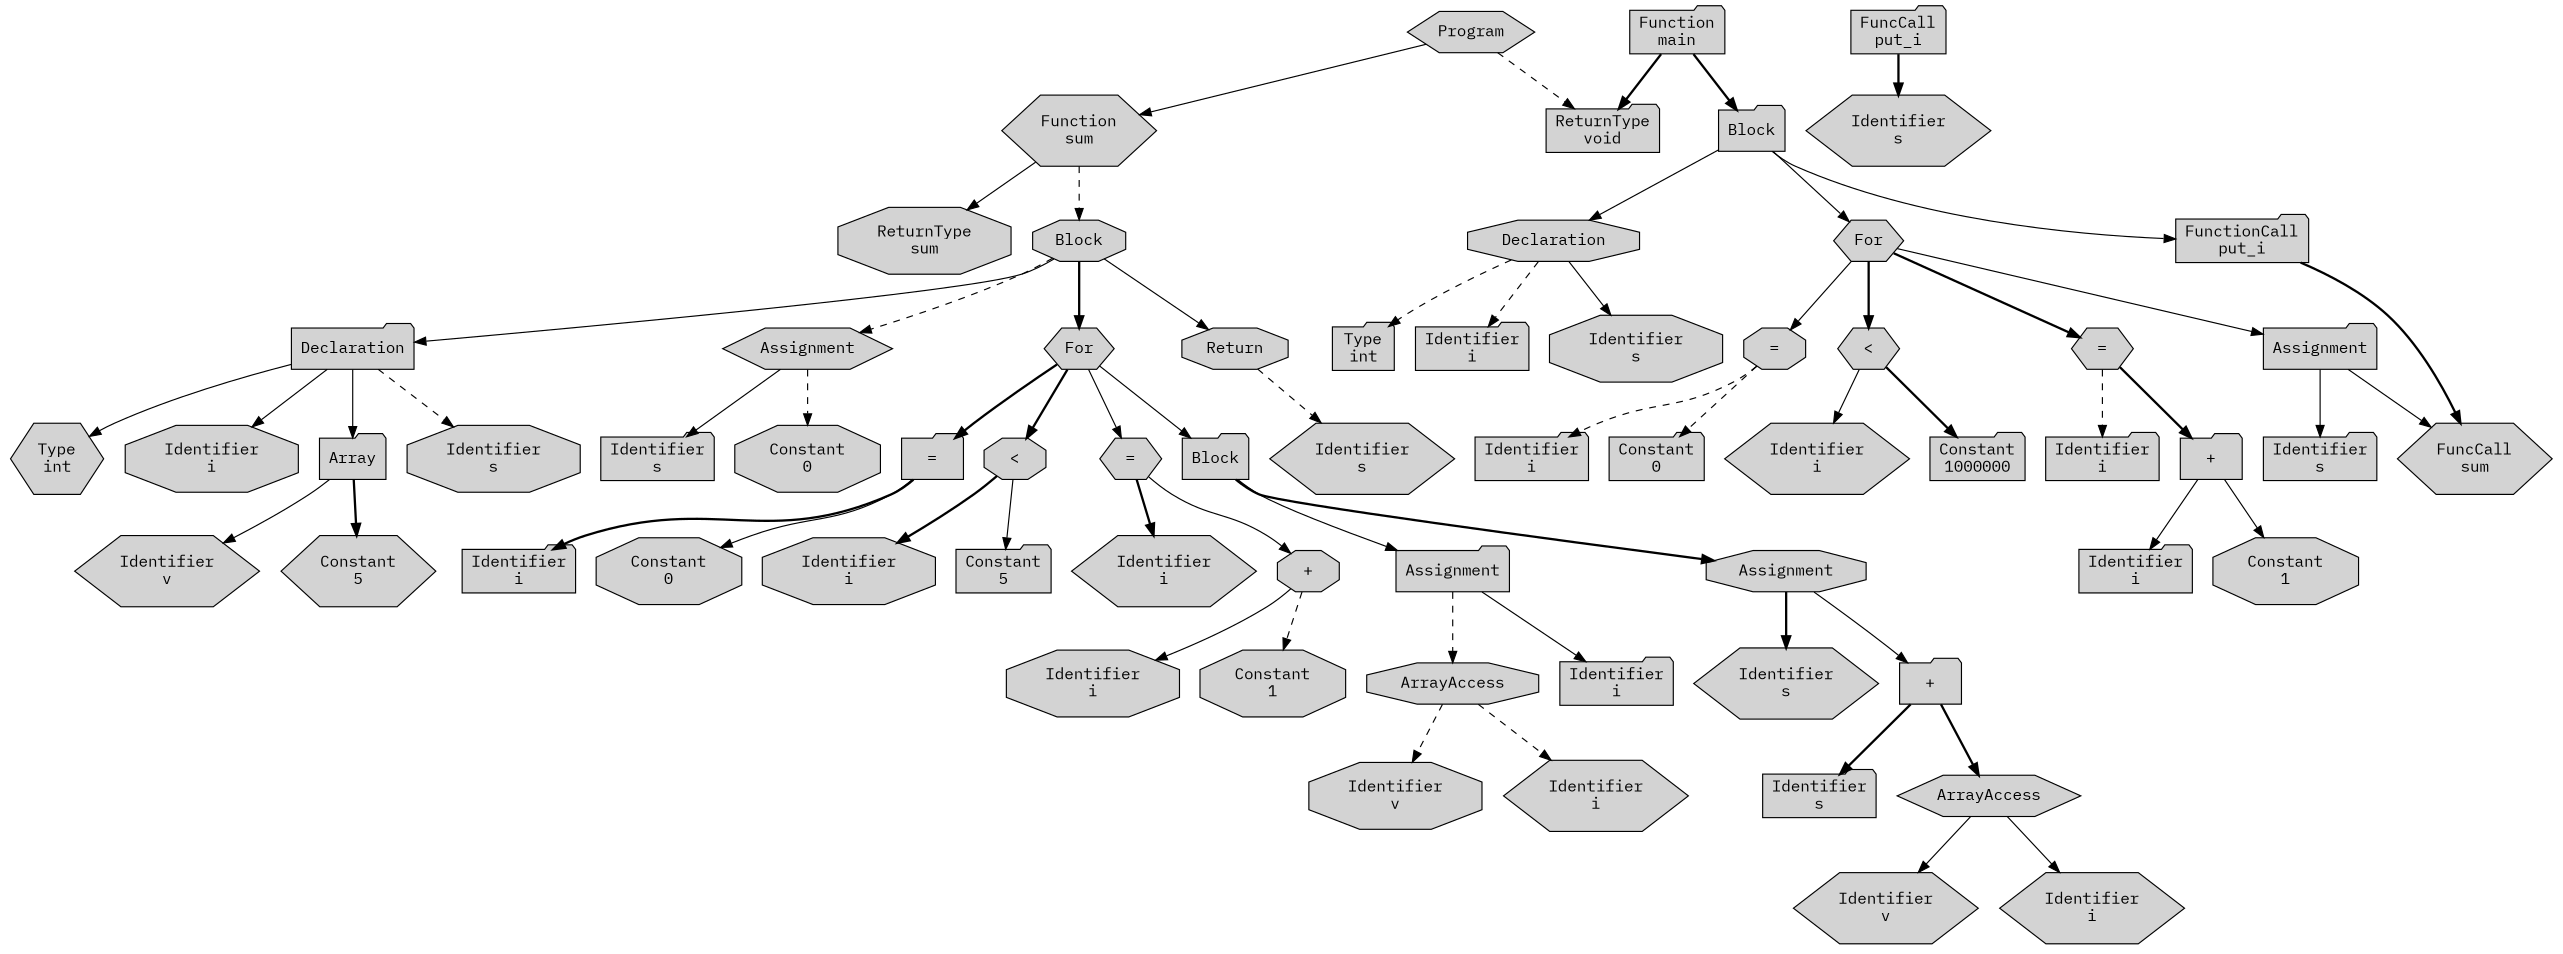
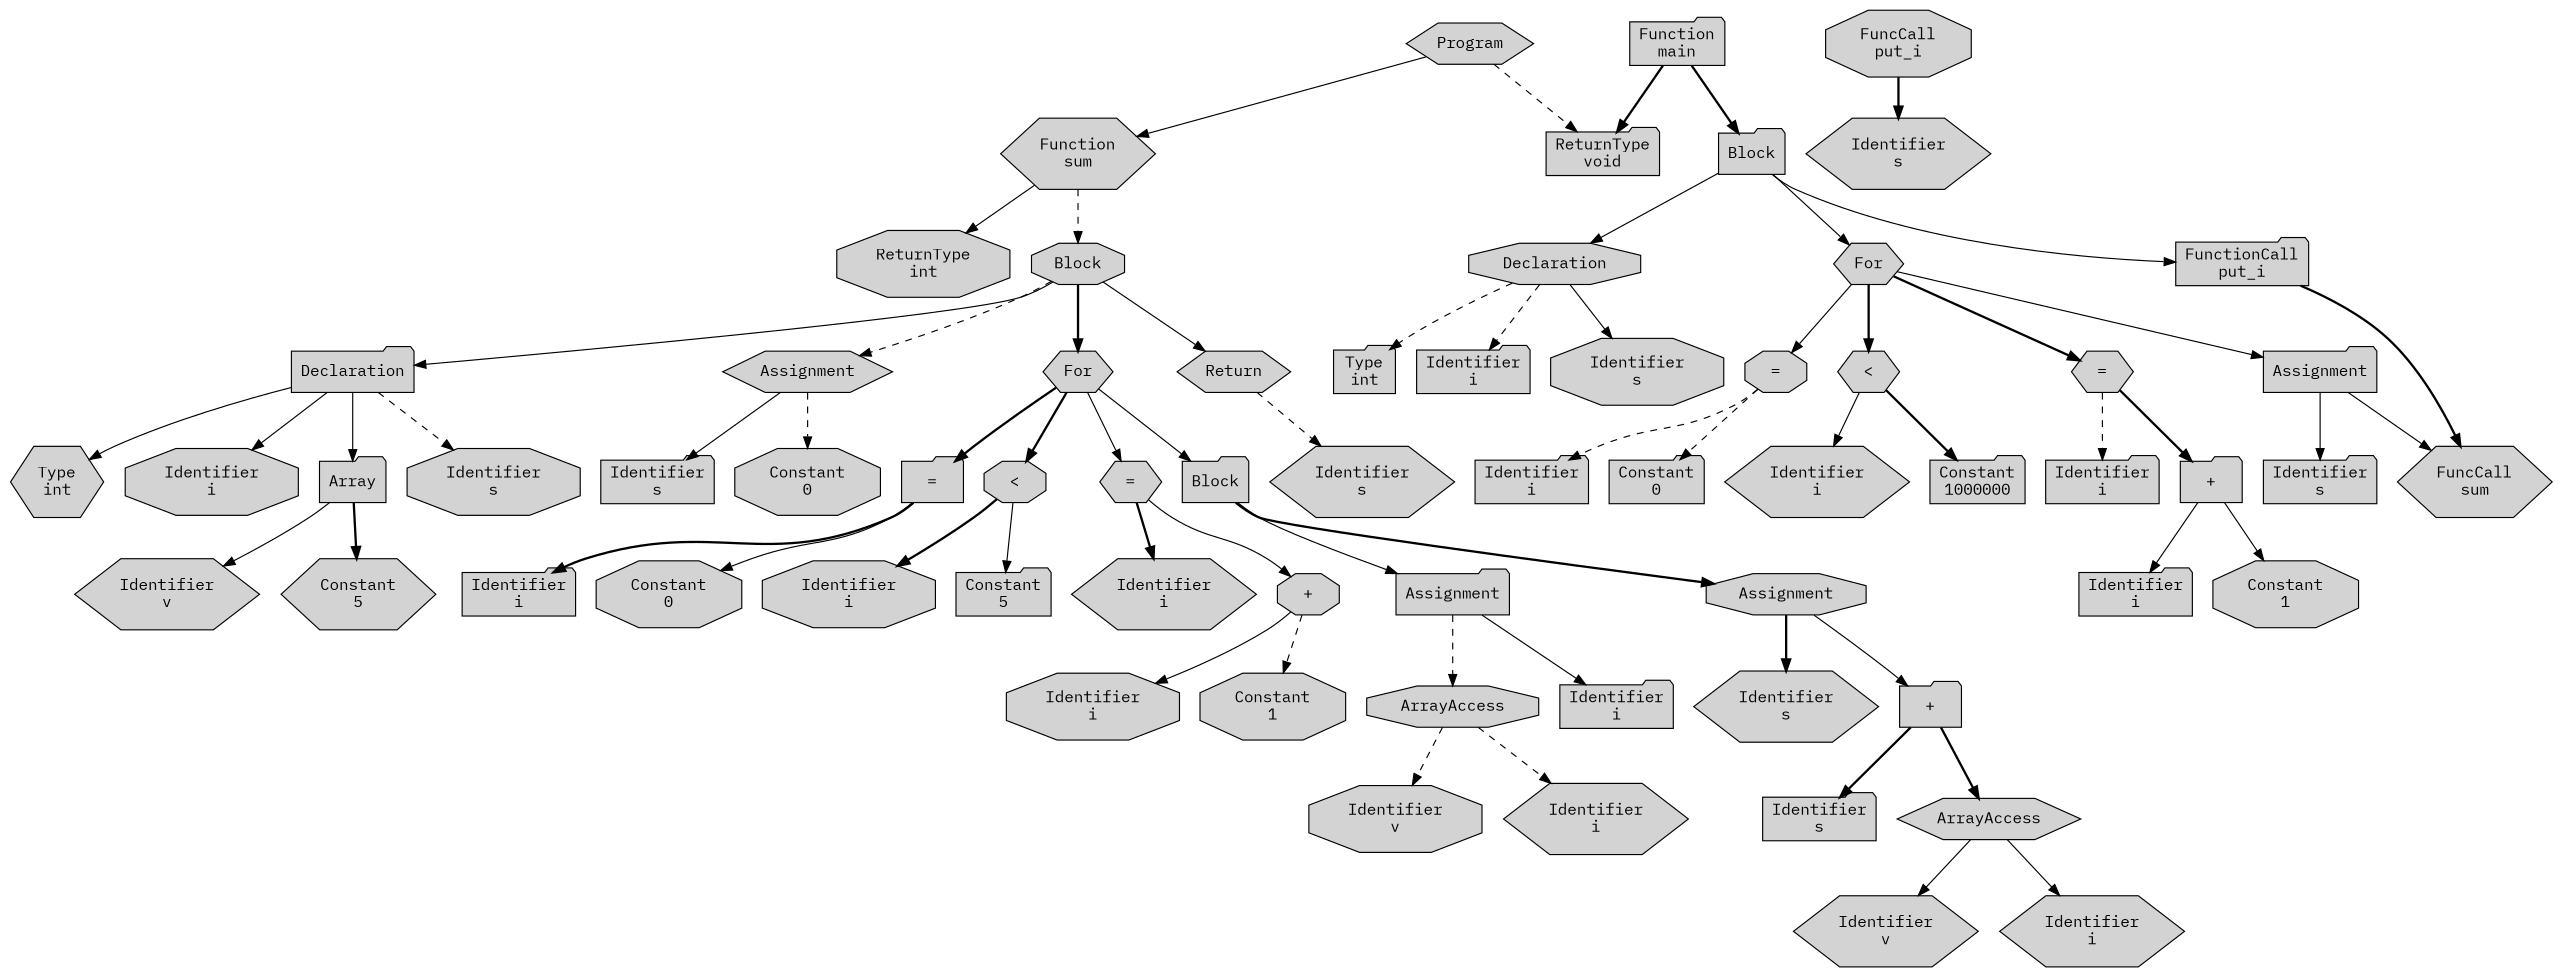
node "FuncCall put_i": shape folder -> octagon
node "ReturnType sum": label "ReturnType sum" -> "ReturnType int"
node "Return": shape octagon -> hexagon
